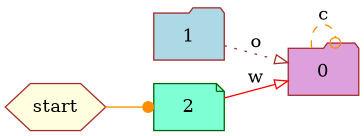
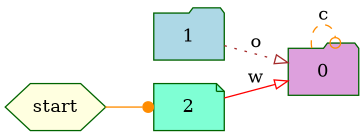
node "1": color brown -> darkgreen
node "0": color brown -> darkgreen
node "start": color brown -> darkgreen
